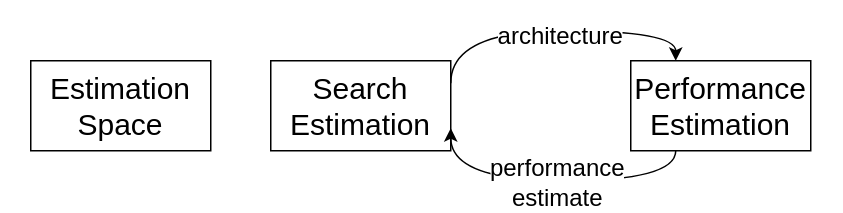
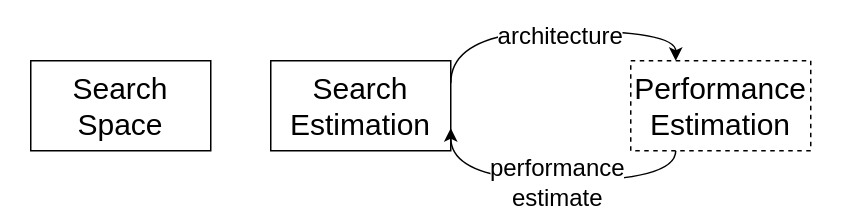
node "Estimation Space": label "Estimation Space" -> "Search Space"
node "Performance Estimation": style solid -> dashed
